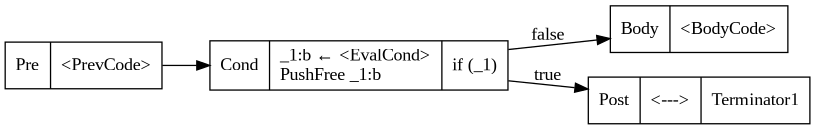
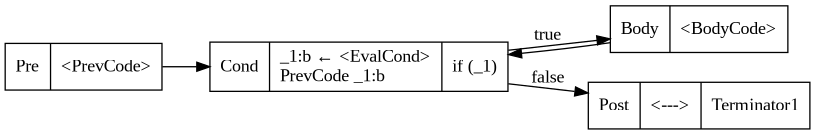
edge "Cond" -> "Body": label "false" -> "true"
edge "Body" -> "Cond": added
node "Cond": text "PushFree _1:b" -> "PrevCode _1:b"
edge "Cond" -> "Post": label "true" -> "false"
